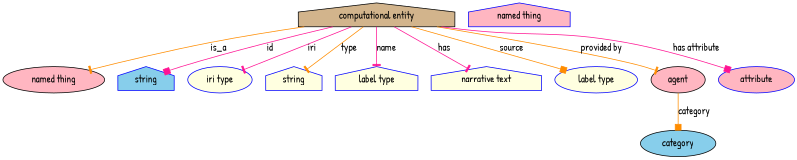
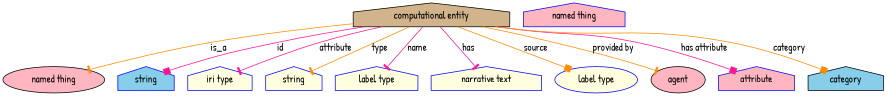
edge "computational entity" -> "iri type": label "iri" -> "attribute"
node "iri type": shape ellipse -> house
node "attribute": shape ellipse -> house
edge "agent" -> "category": now "computational entity" -> "category"
node "category": shape ellipse -> house
